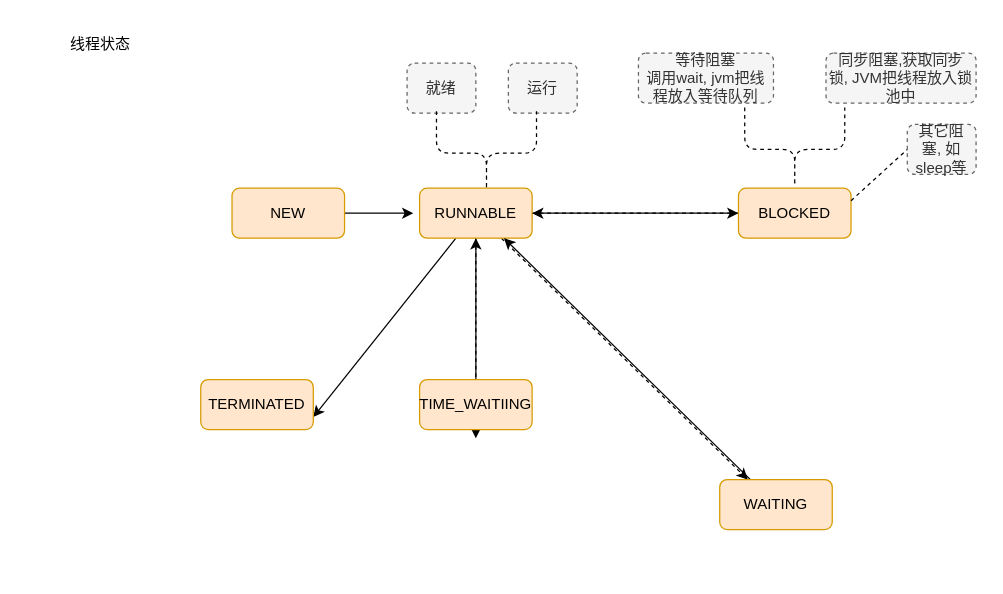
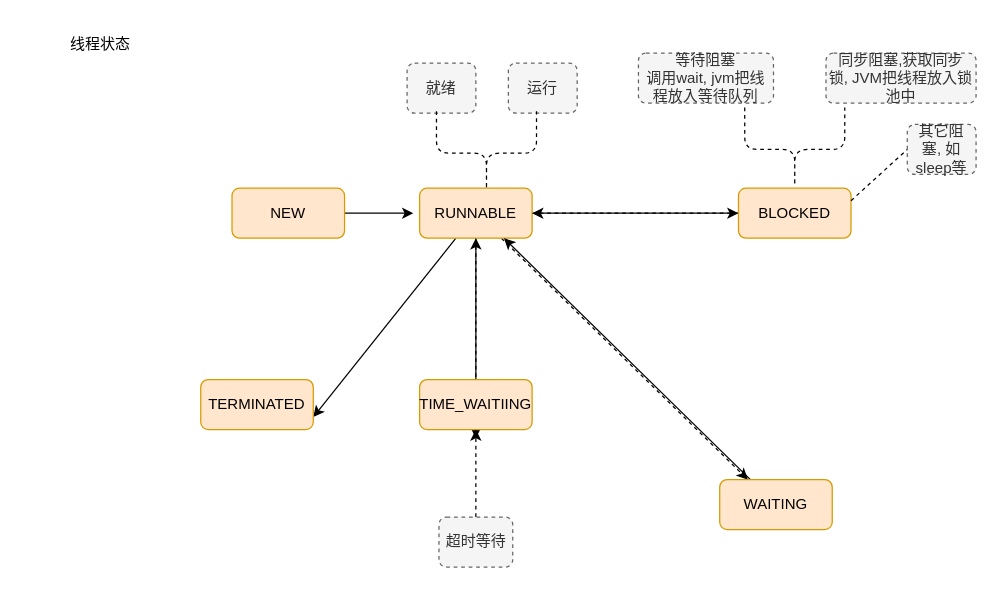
edge "超时等待" -> "TIME_WAITIING": added
node "超时等待": added
